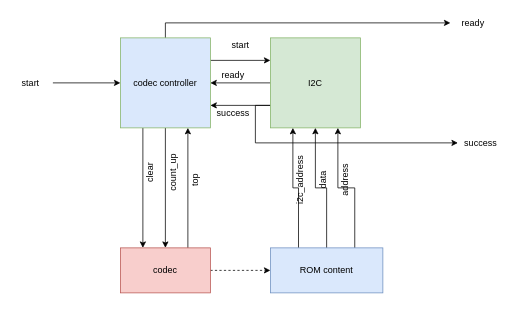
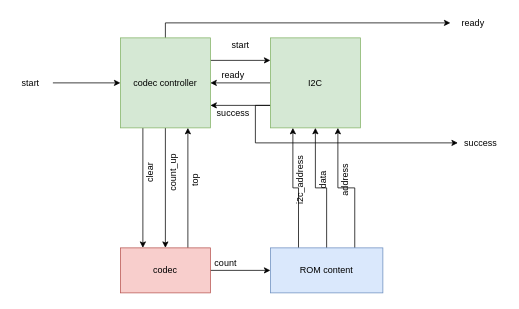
node "codec controller": fillcolor #dae8fc -> #d5e8d4
node "count": added
edge "codec" -> "ROM content": style dashed -> solid
